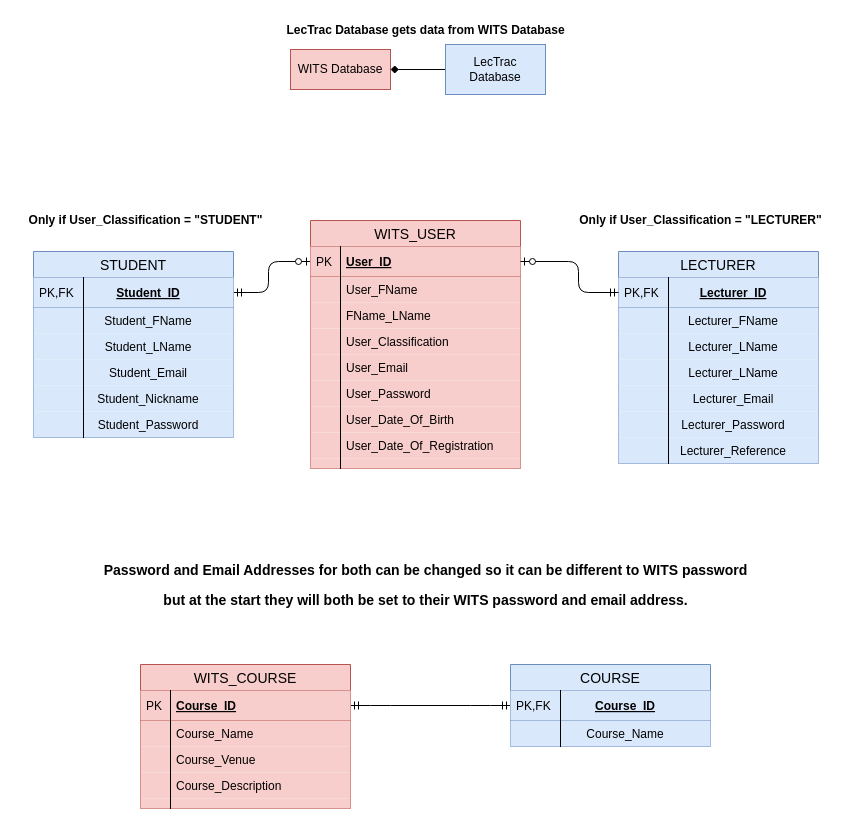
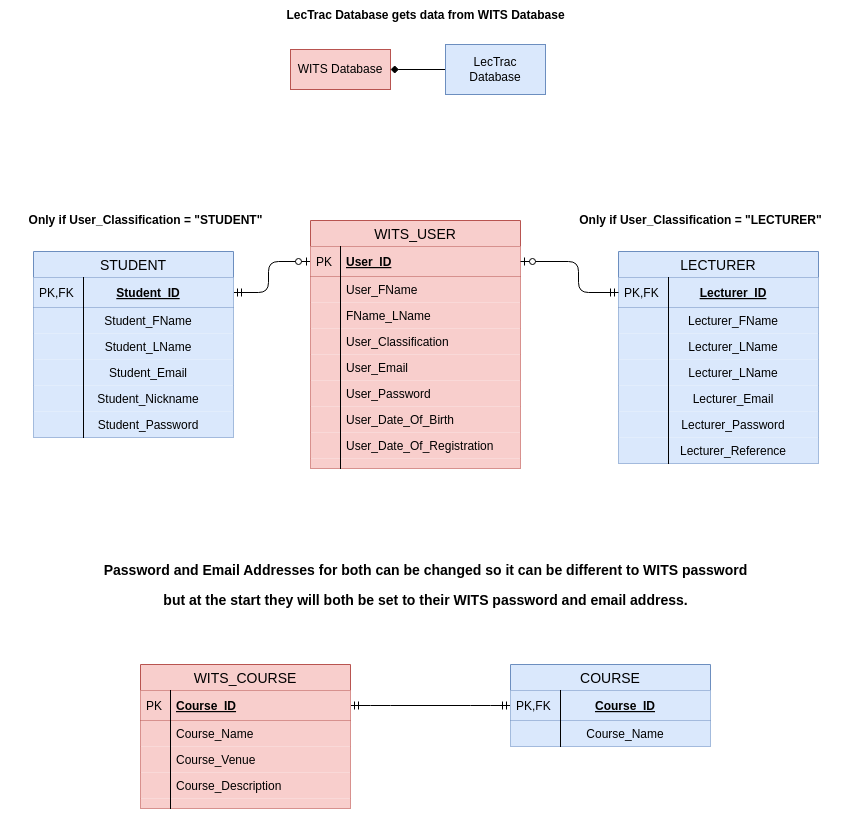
node "LecTrac Database gets data from WITS Database": moved (426, 31) -> (426, 16)
